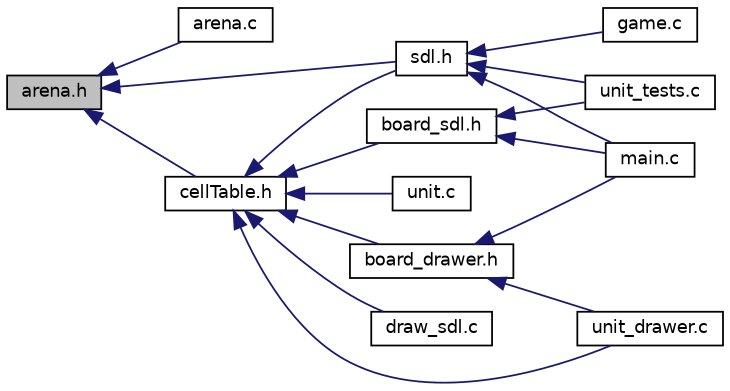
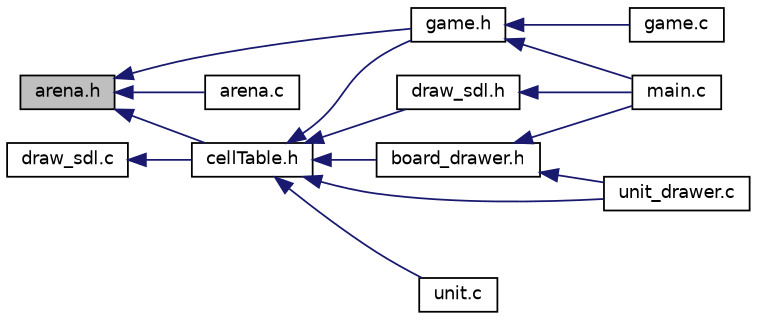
node "sdl.h": label "sdl.h" -> "game.h"
node "unit_tests.c": removed
node "board_sdl.h": label "board_sdl.h" -> "draw_sdl.h"
edge "draw_sdl.c" -> "cellTable.h": reversed
